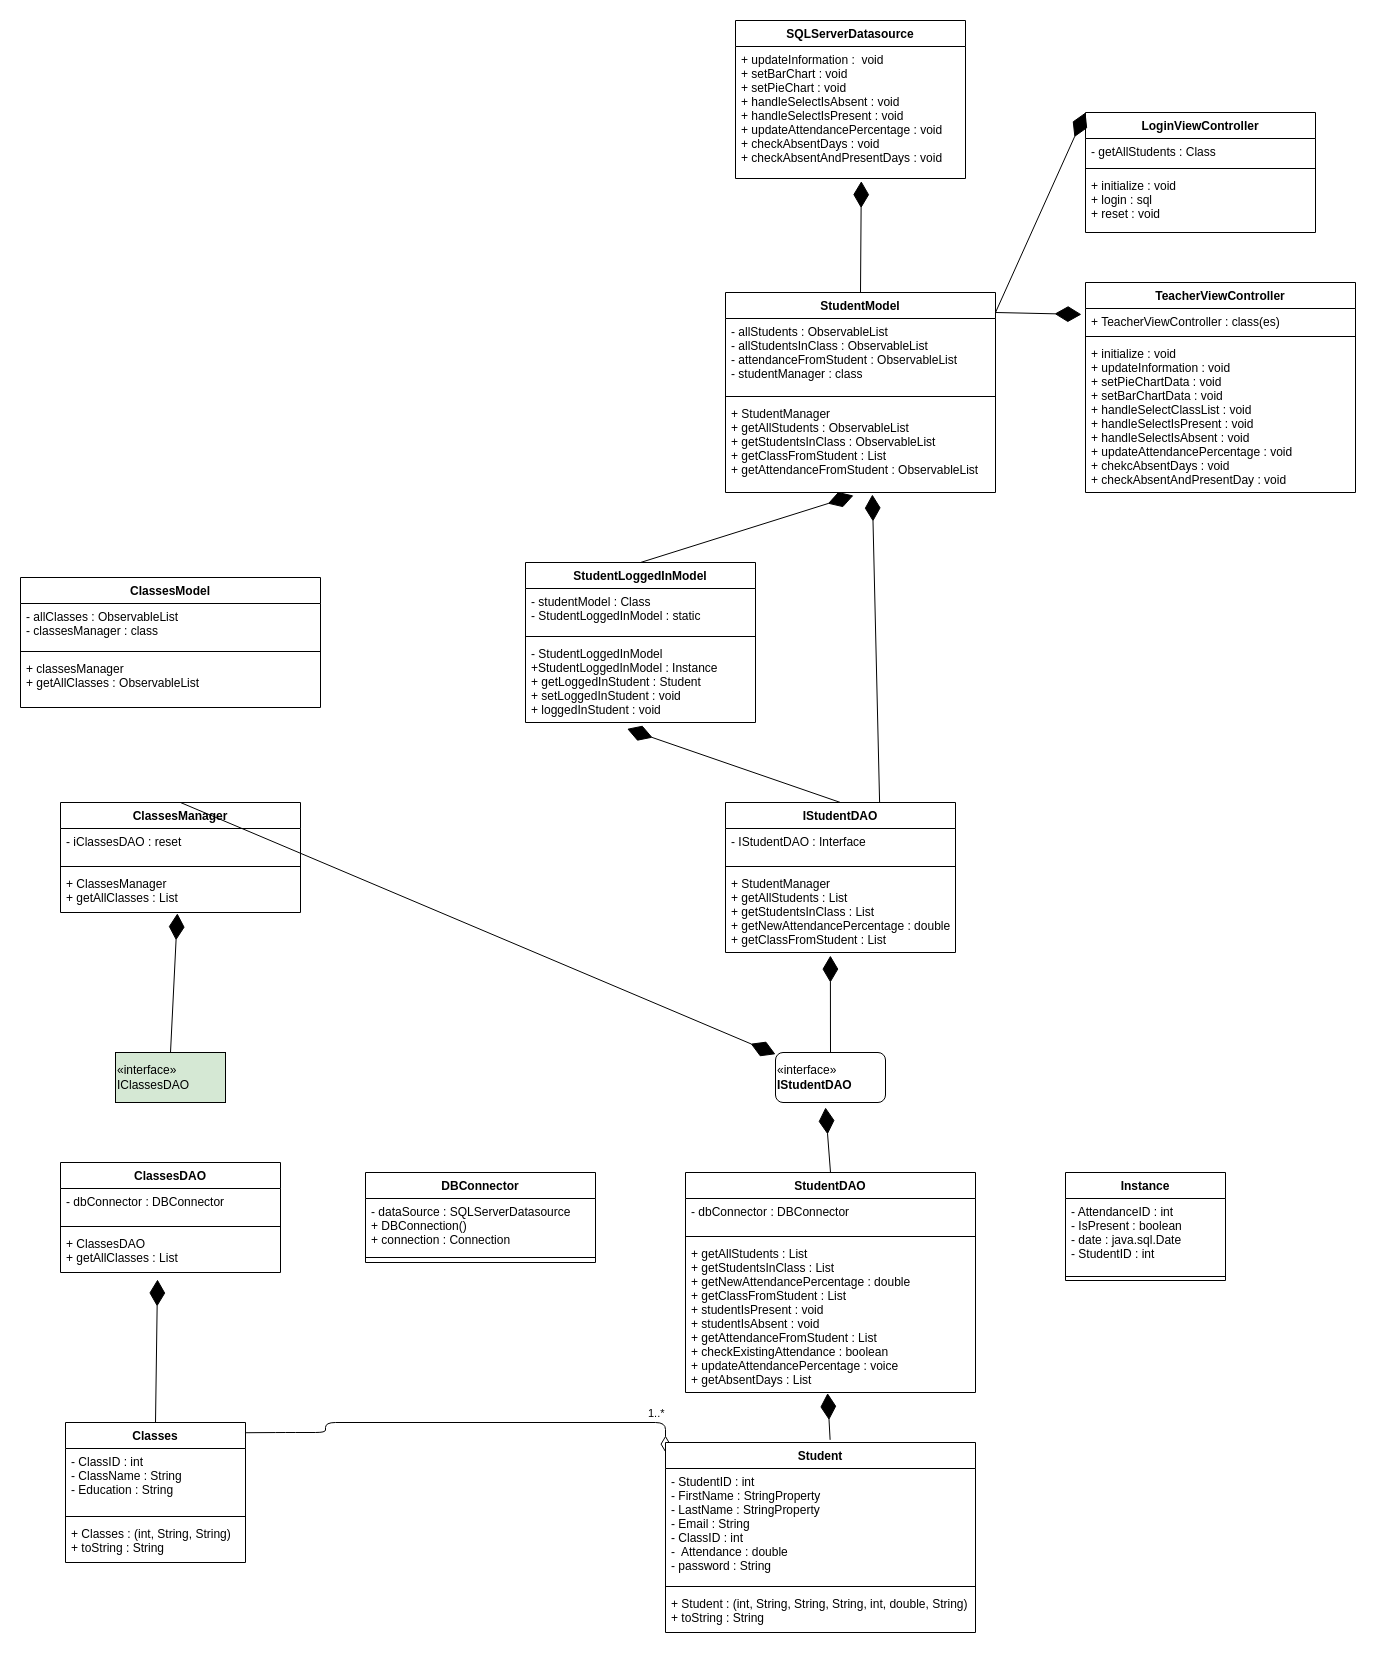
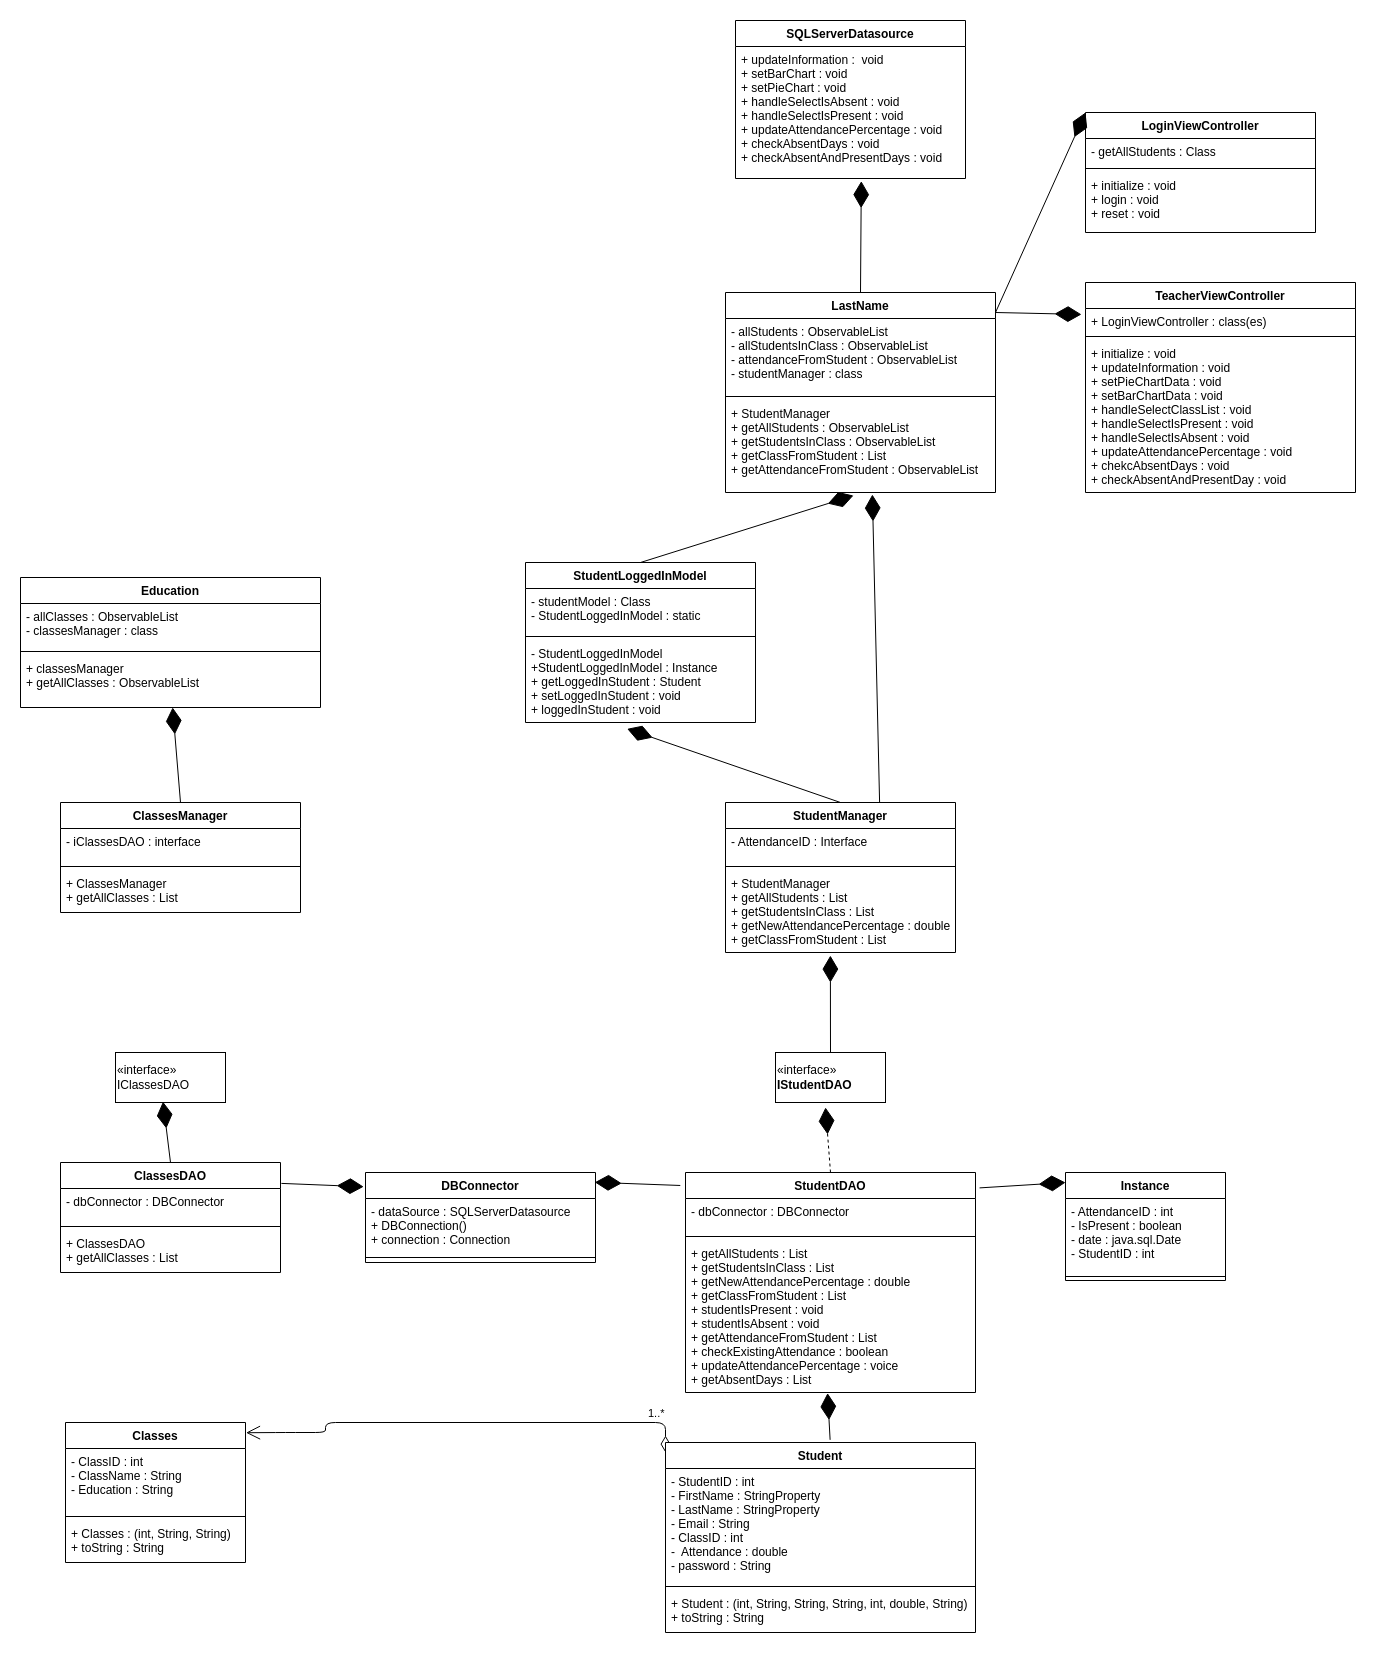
node "+ initialize : void + login : sql + reset : void": label "+ initialize : void + login : sql + reset : void" -> "+ initialize : void + login : void + reset : void"
node "StudentModel": label "StudentModel" -> "LastName"
node "+ TeacherViewController : class(es)": label "+ TeacherViewController : class(es)" -> "+ LoginViewController : class(es)"
node "ClassesModel": label "ClassesModel" -> "Education"
node "IStudentDAO": label "IStudentDAO" -> "StudentManager"
node "- iClassesDAO : reset": label "- iClassesDAO : reset" -> "- iClassesDAO : interface"
node "- IStudentDAO : Interface": label "- IStudentDAO : Interface" -> "- AttendanceID : Interface"
edge "ClassesManager" -> "«interface» IStudentDAO": now "ClassesManager" -> "+ classesManager + getAllClasses : ObservableList"
edge "«interface» IClassesDAO" -> "+ ClassesManager + getAllClasses : List": removed
node "«interface» IClassesDAO": fillcolor #d5e8d4 -> #ffffff
node "«interface» IStudentDAO": shape rounded rectangle -> rectangle
edge "ClassesDAO" -> "«interface» IClassesDAO": added
edge "StudentDAO" -> "«interface» IStudentDAO": style solid -> dashed
edge "StudentDAO" -> "DBConnector": added
edge "ClassesDAO" -> "DBConnector": added
edge "StudentDAO" -> "Instance": added
edge "Classes" -> "+ ClassesDAO + getAllClasses : List": removed
edge "Classes" -> "Student": arrowhead none -> open
